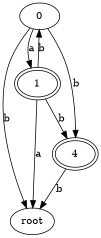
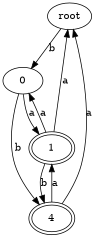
edge "1" -> "0": label "b" -> "a"
edge "0" -> "root": reversed
edge "4" -> "1": added, label "a"
edge "4" -> "root": label "b" -> "a"
